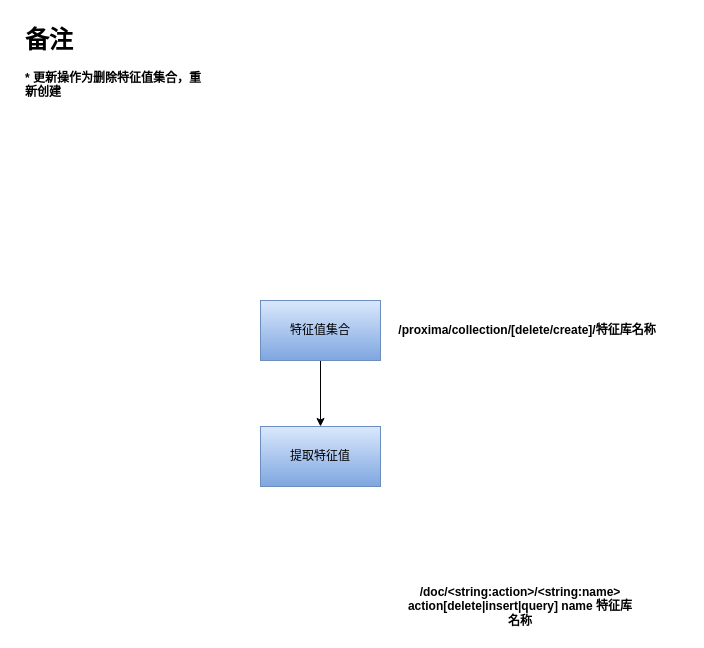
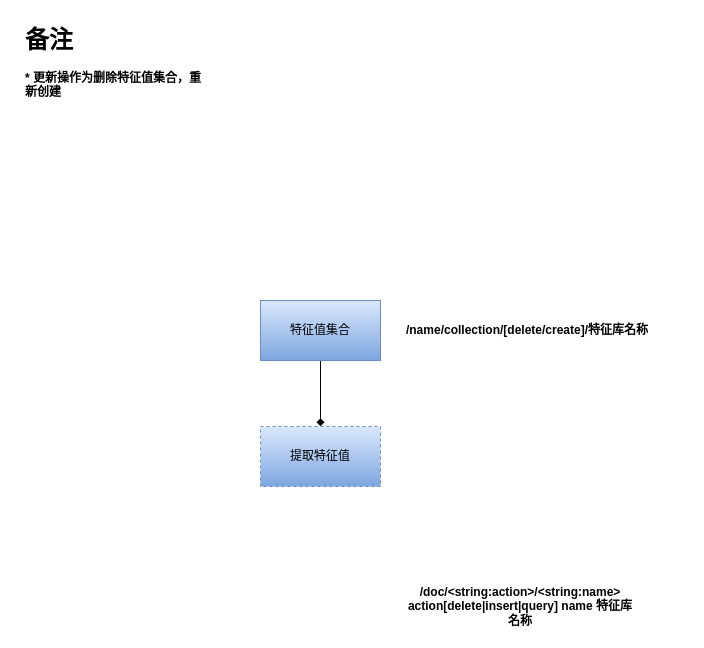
node "/proxima/collection/[delete/create]/特征库名称": label "/proxima/collection/[delete/create]/特征库名称" -> "/name/collection/[delete/create]/特征库名称"
edge "特征值集合" -> "提取特征值": arrowhead classic -> diamond
node "提取特征值": style solid -> dashed
